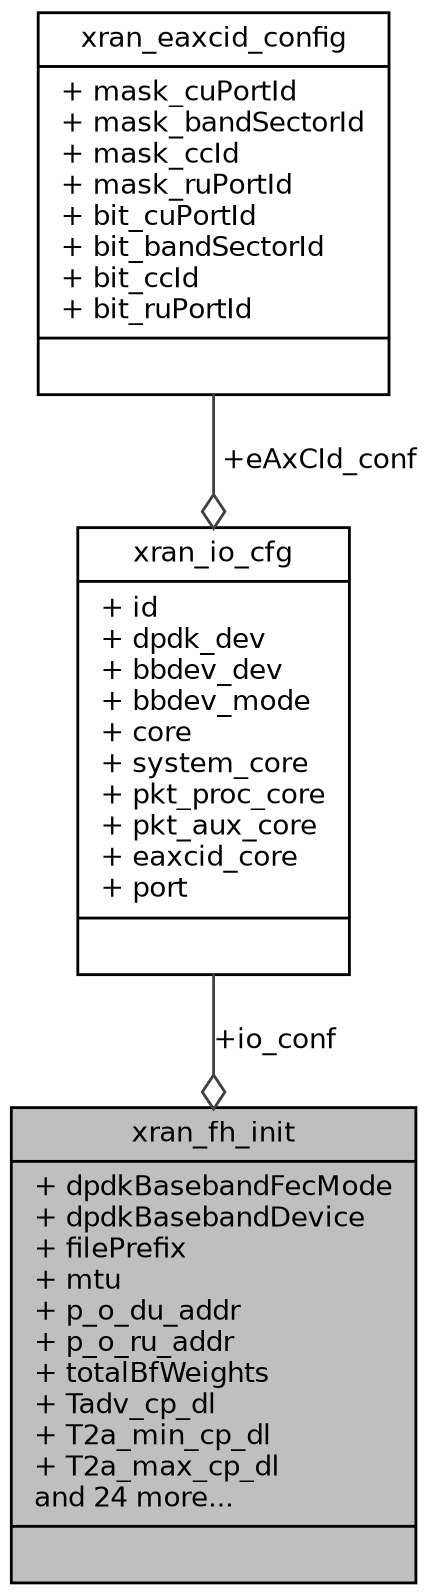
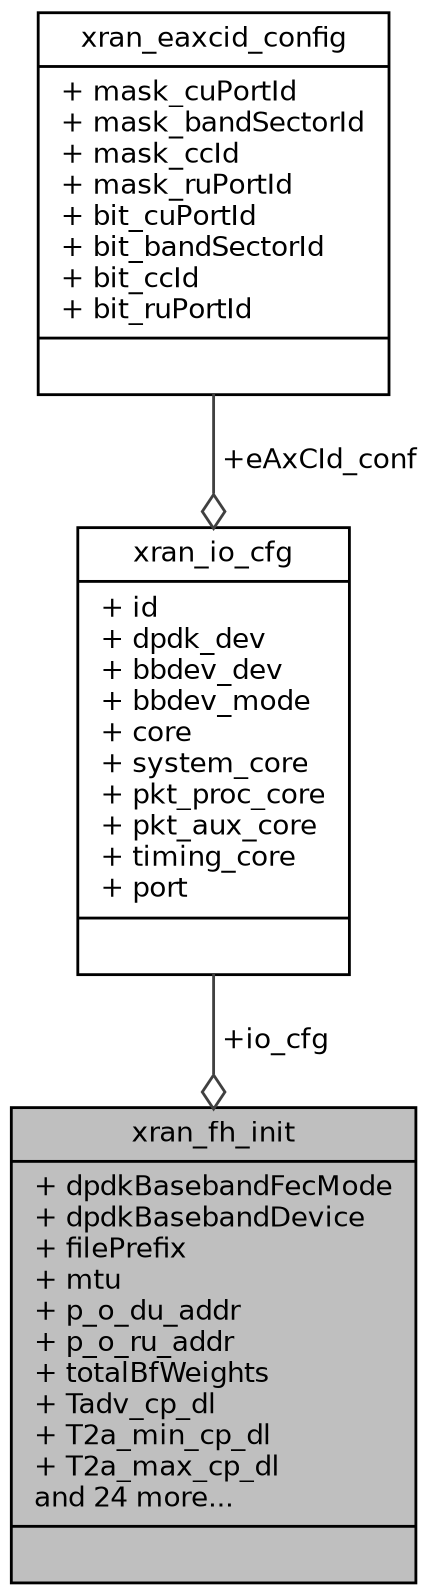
node "xran_io_cfg": text "+ eaxcid_core" -> "+ timing_core"
edge "xran_io_cfg" -> "xran_fh_init": label " +io_conf" -> " +io_cfg"
